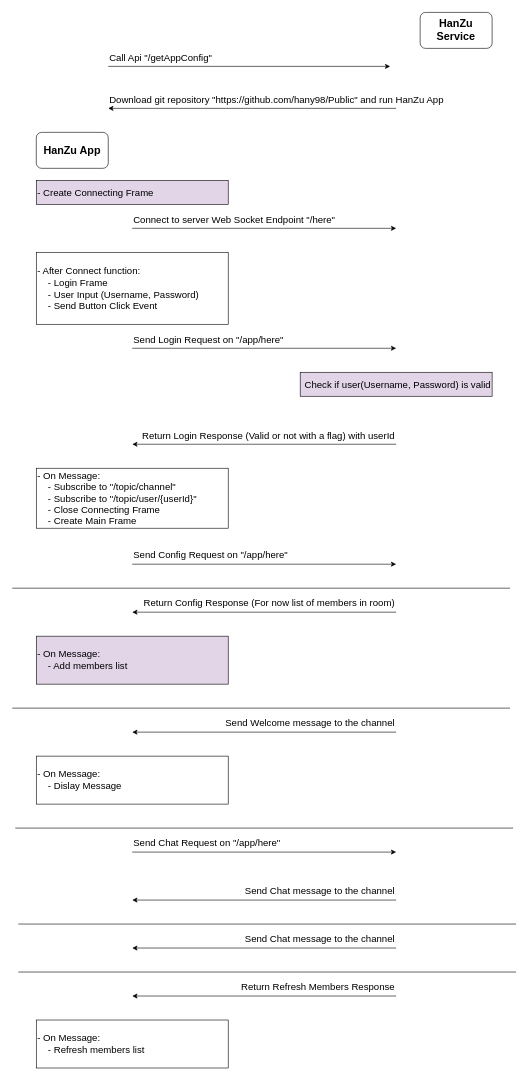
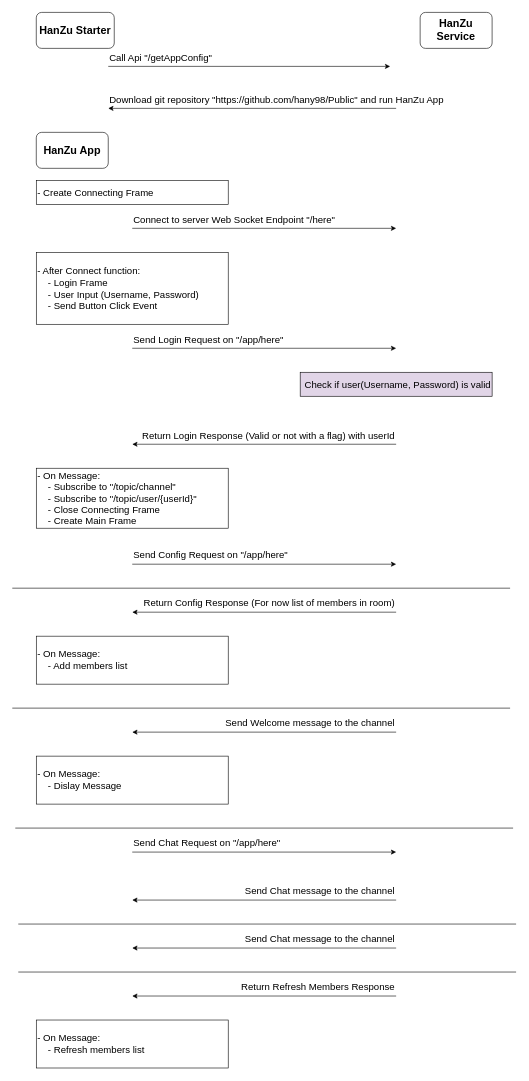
node "HanZu Starter": added
node "- Create Connecting Frame": fillcolor #e1d5e7 -> #ffffff
node "- On Message: - Add members list": fillcolor #e1d5e7 -> #ffffff
